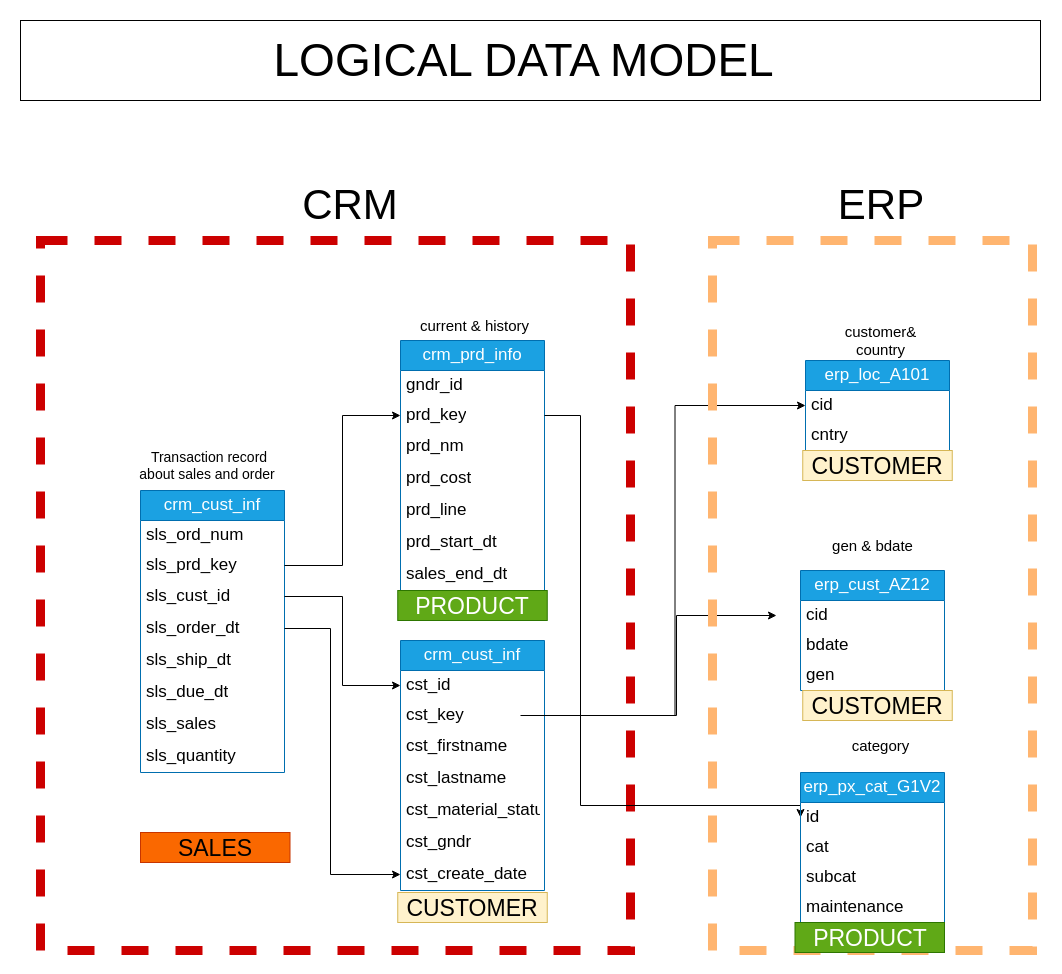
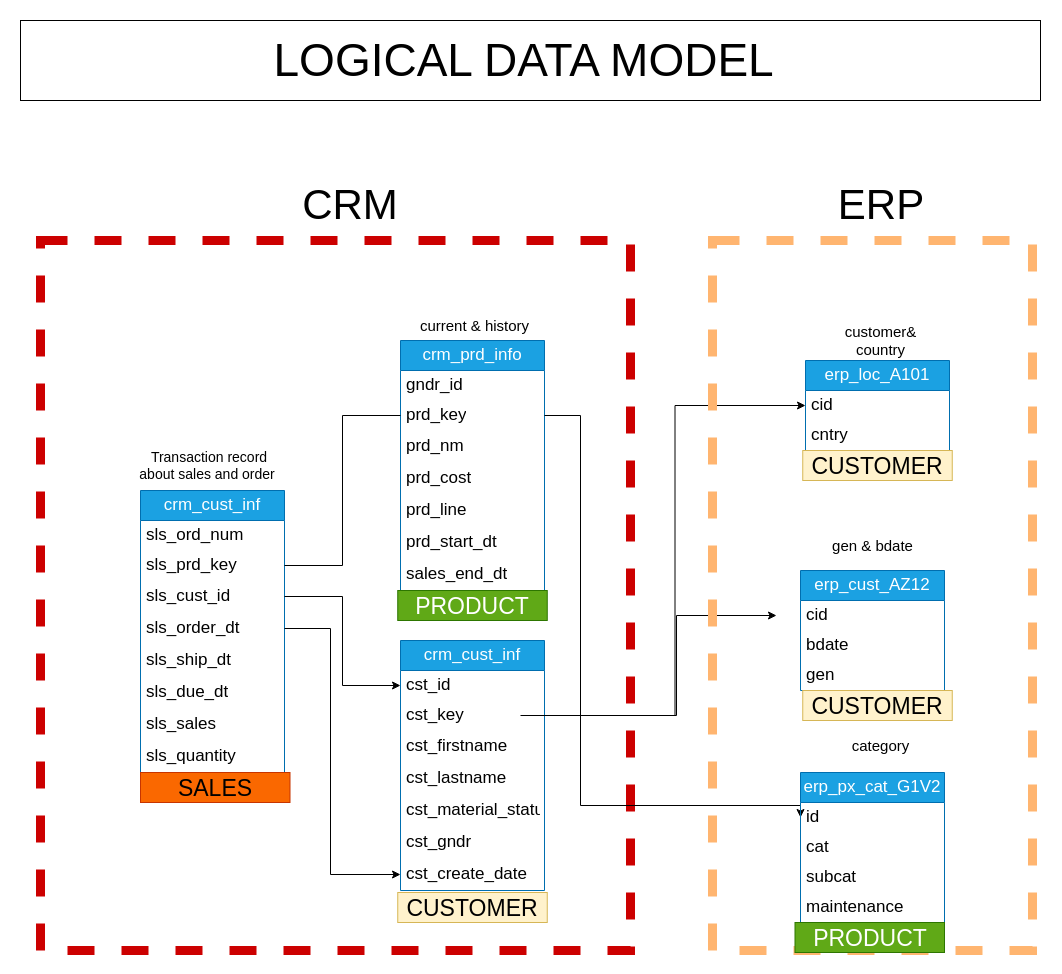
edge "sls_prd_key" -> "prd_key": arrowhead classic -> none
node "SALES": moved (215, 848) -> (215, 788)
